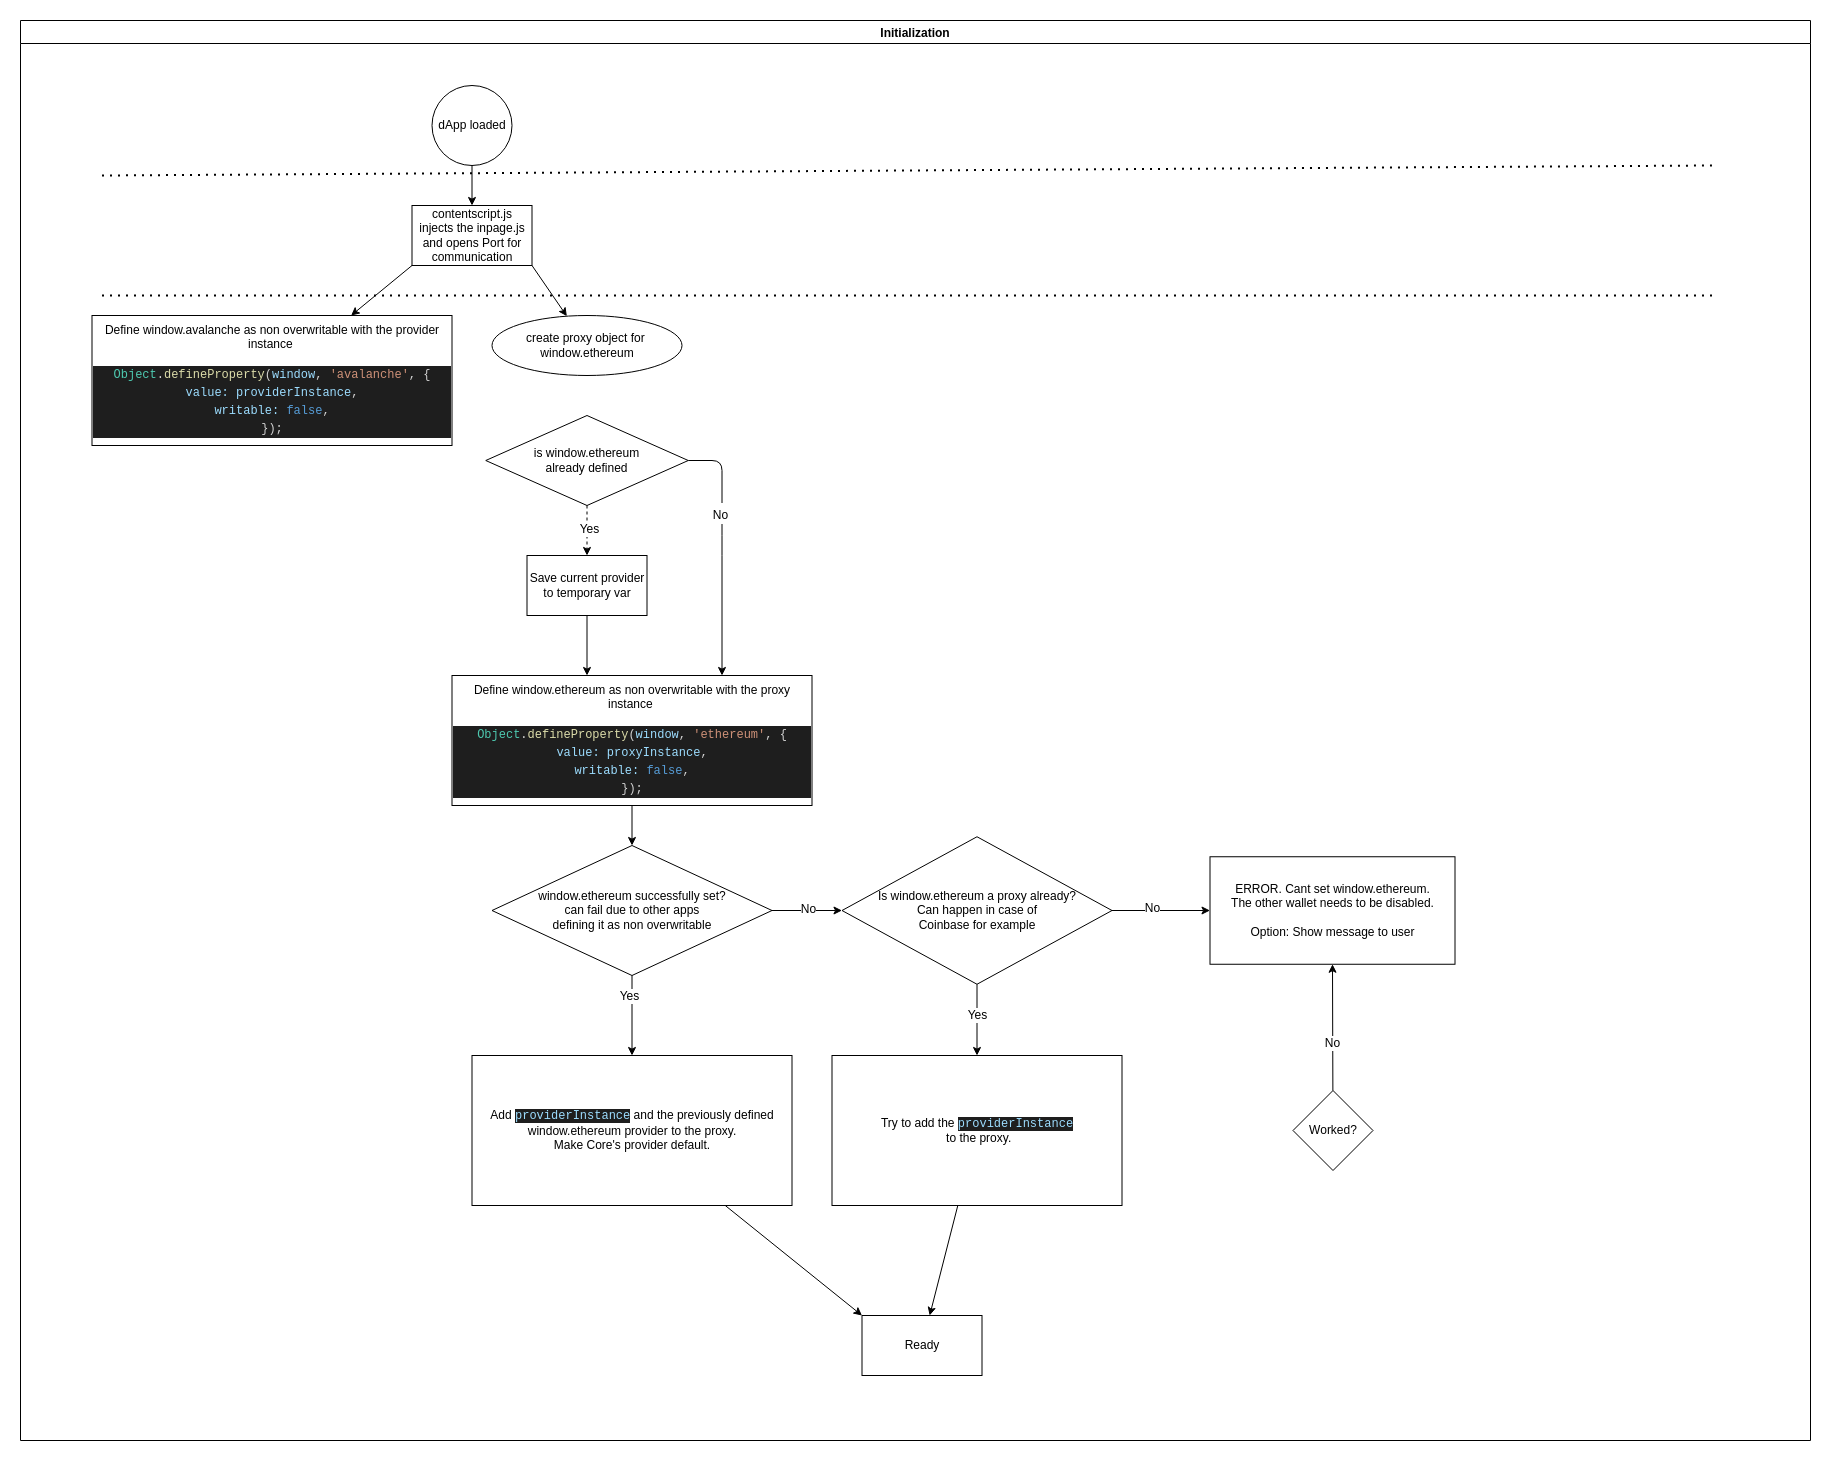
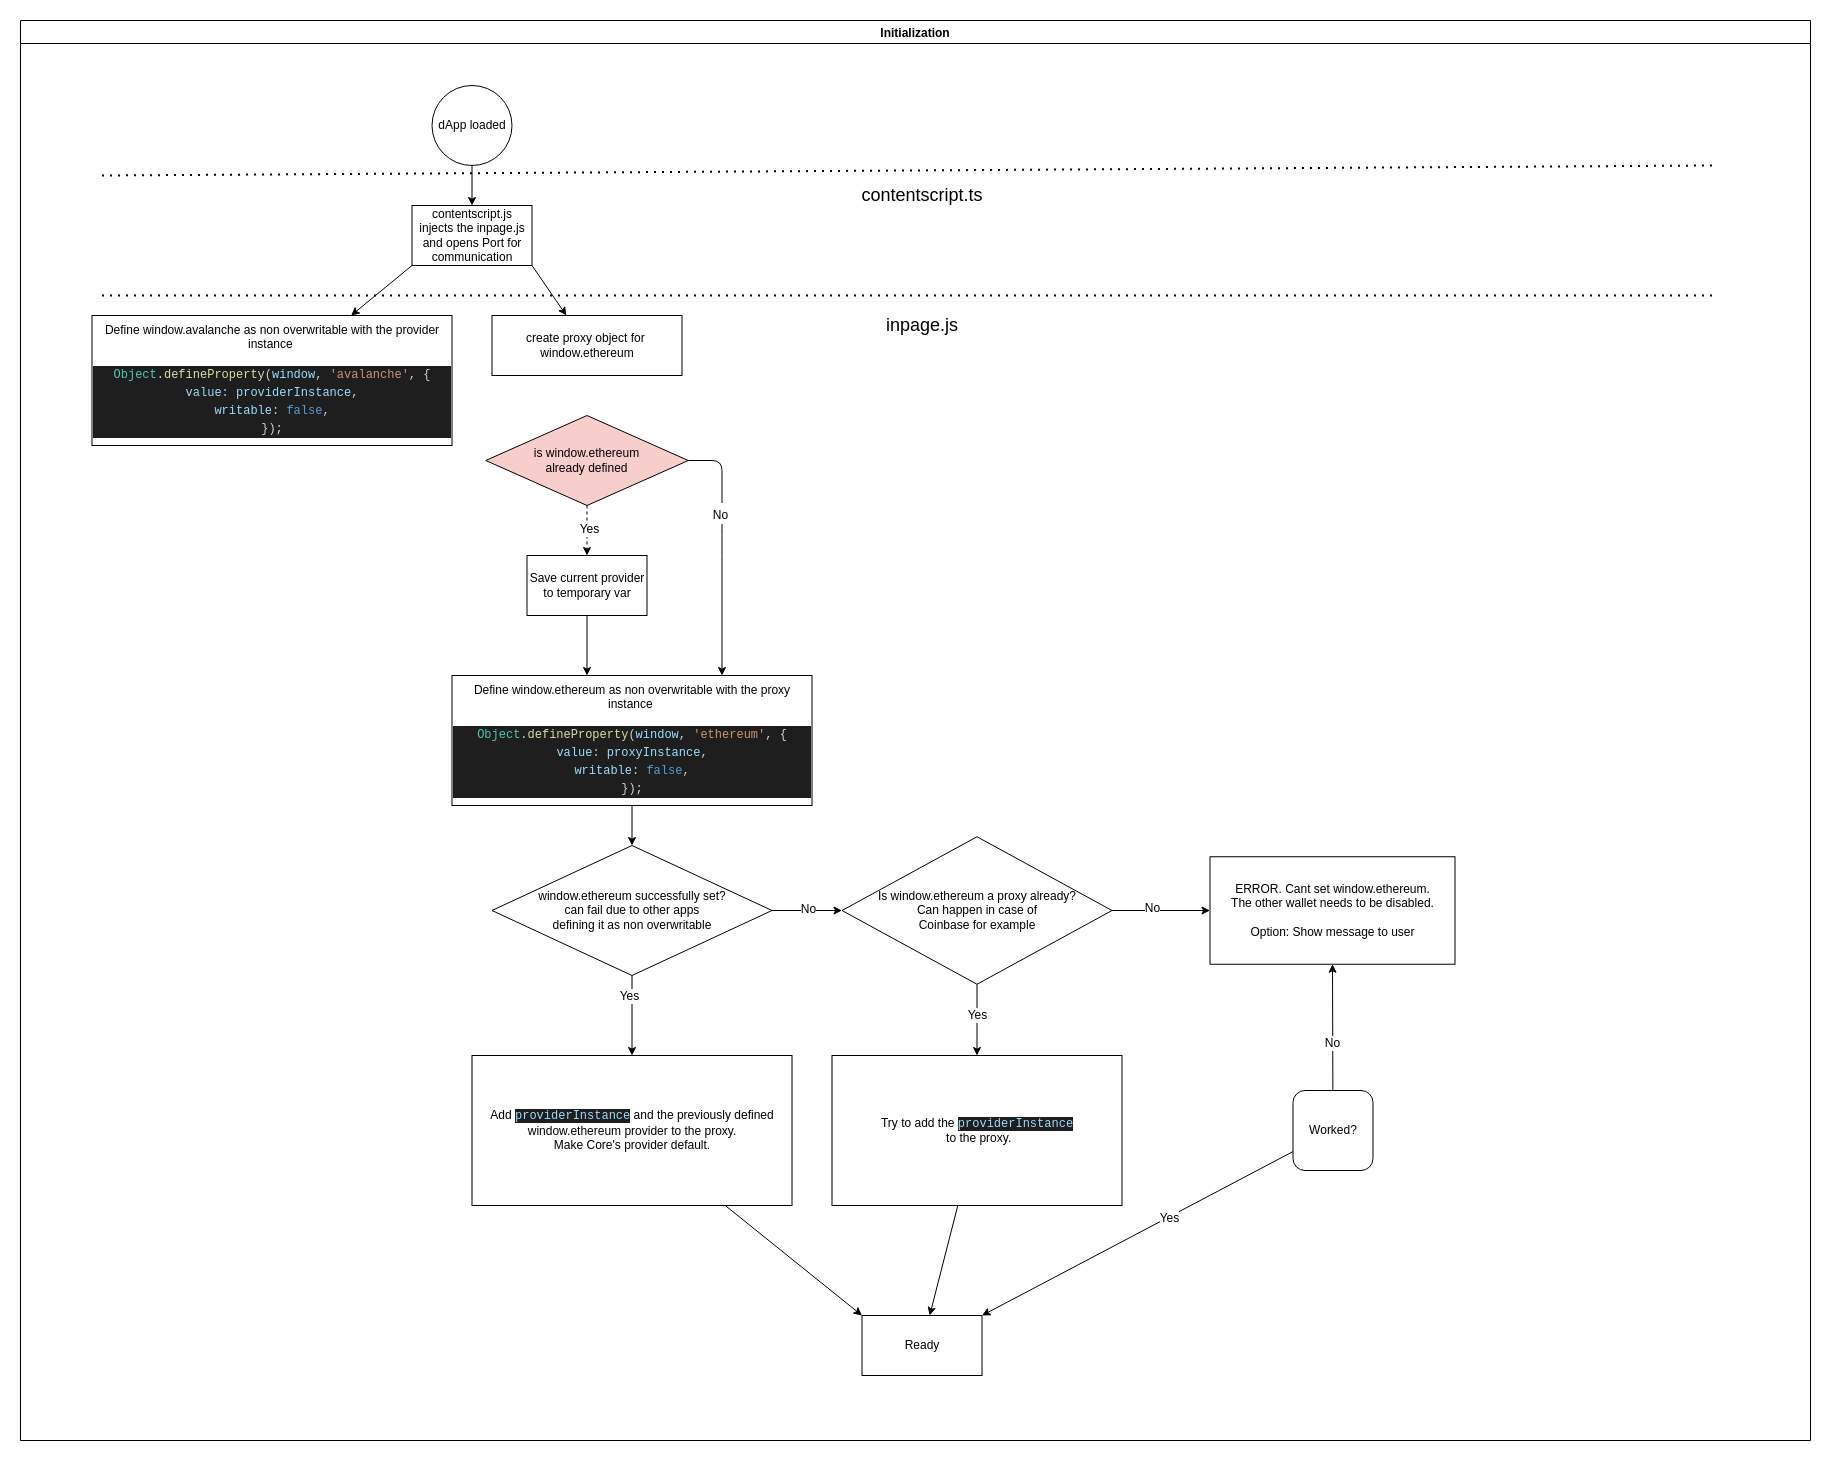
node "contentscript.ts": added
node "inpage.js": added
node "create proxy object for window.ethereum": shape ellipse -> rectangle
node "is window.ethereum already defined": fillcolor #ffffff -> #f8cecc
node "Worked?": shape diamond -> rounded rectangle
edge "Worked?" -> "Ready": added, label "Yes"
